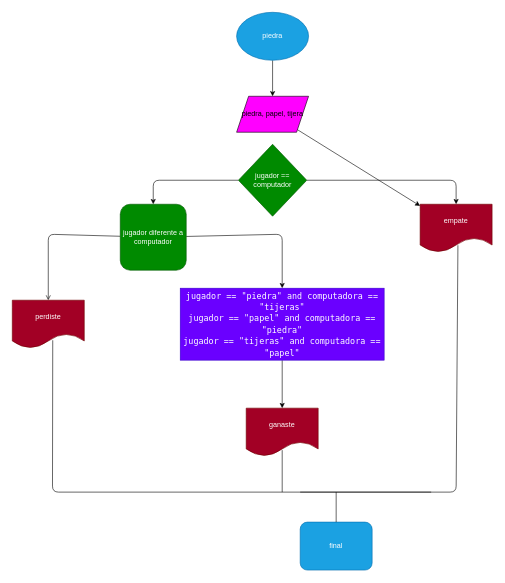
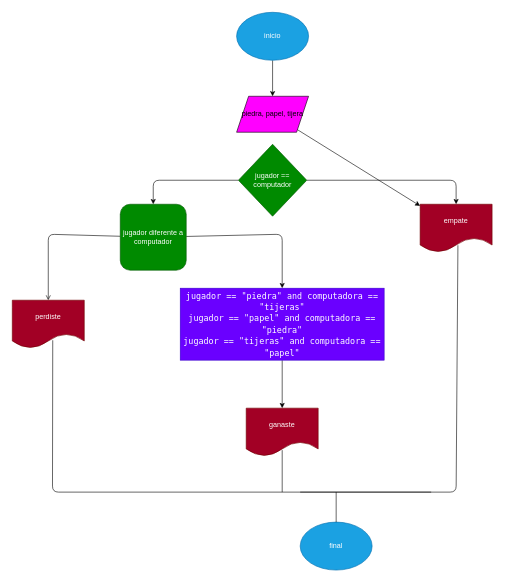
node "piedra": label "piedra" -> "inicio"
node "final": shape rounded rectangle -> ellipse
